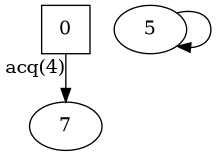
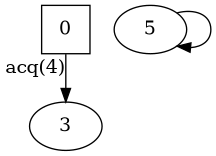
node "7": label "7" -> "3"
